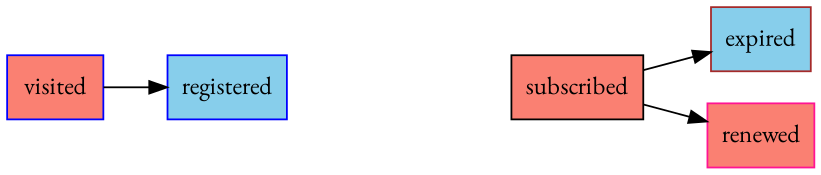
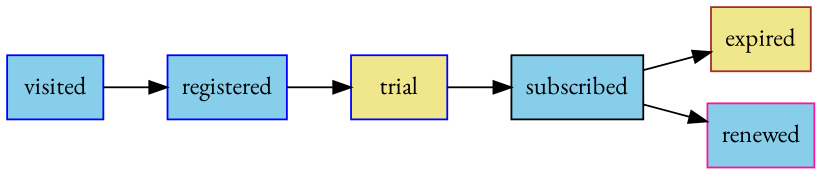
node "expired": fillcolor skyblue -> khaki
node "visited": fillcolor salmon -> skyblue
node "trial": added
node "subscribed": fillcolor salmon -> skyblue
node "renewed": fillcolor salmon -> skyblue
